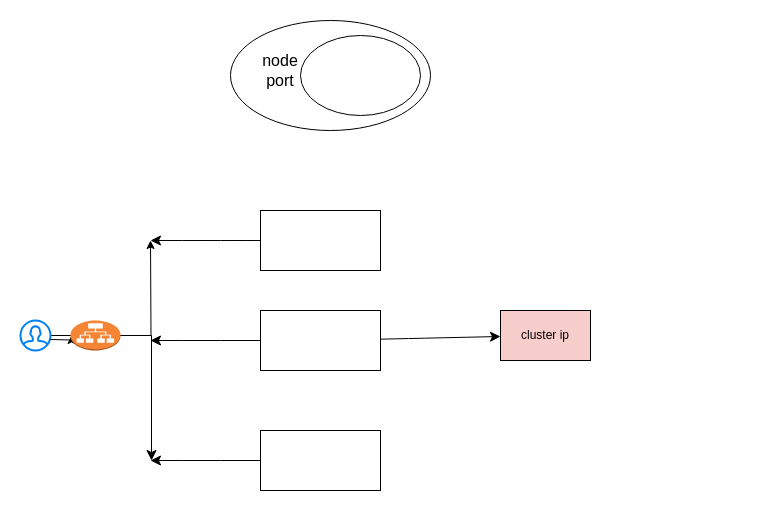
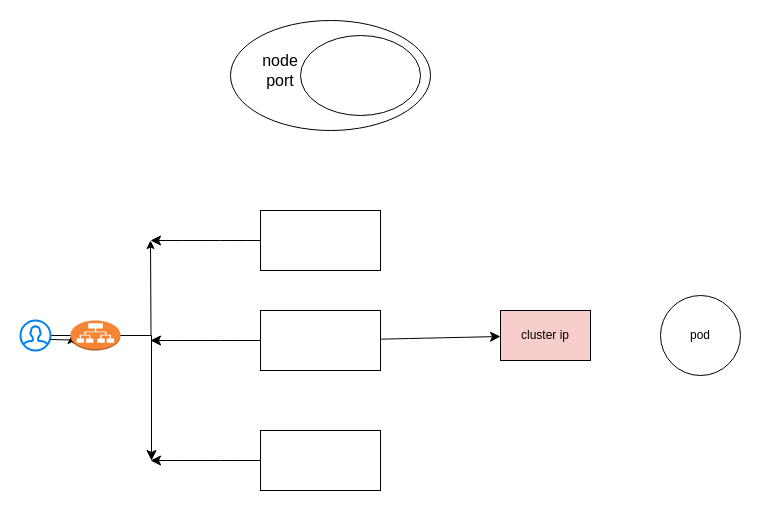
node "pod": added
